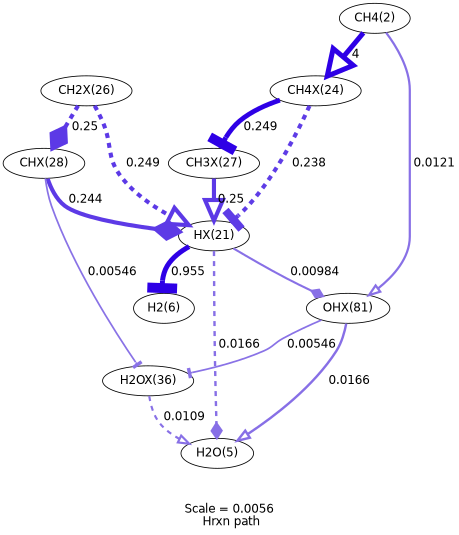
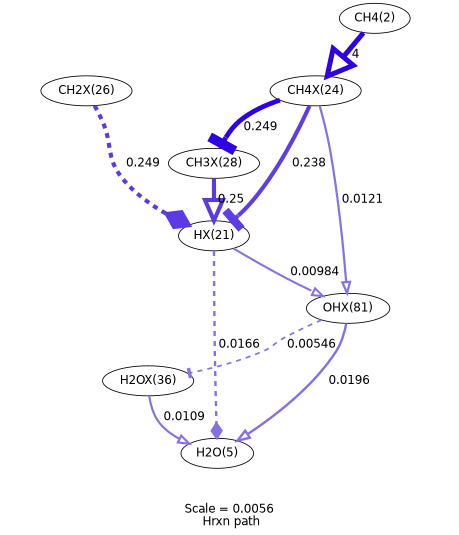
node "CHX(28)": removed
node "CH3X(27)": label "CH3X(27)" -> "CH3X(28)"
edge "CH4(2)" -> "OHX(81)": now "CH4X(24)" -> "OHX(81)"
edge "CH4X(24)" -> "HX(21)": style dashed -> bold
edge "CH2X(26)" -> "HX(21)": arrowhead onormal -> diamond
edge "HX(21)" -> "OHX(81)": arrowhead diamond -> onormal
node "H2(6)": removed
edge "OHX(81)" -> "H2OX(36)": style bold -> dashed
edge "OHX(81)" -> "H2O(5)": label " 0.0166" -> " 0.0196"
edge "H2OX(36)" -> "H2O(5)": style dashed -> bold
